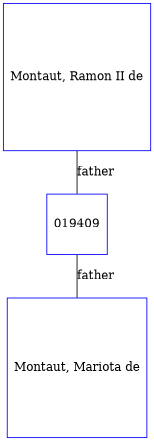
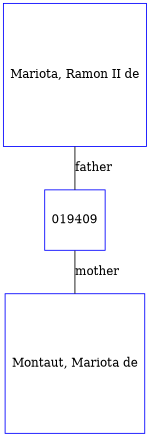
node "Montaut, Ramon II de": label "Montaut, Ramon II de" -> "Mariota, Ramon II de"
edge "019409" -- "Montaut, Mariota de": label "father" -> "mother"
